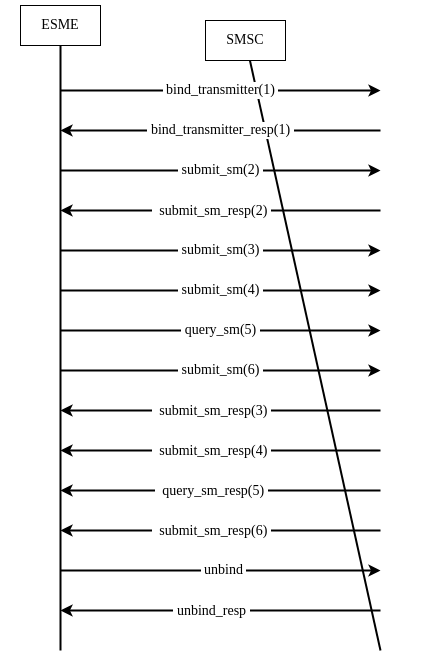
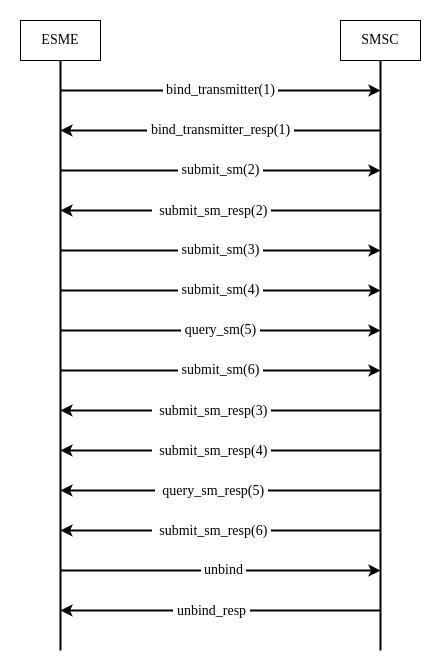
node "ESME": moved (61, 26) -> (61, 41)
node "SMSC": moved (246, 41) -> (381, 41)
